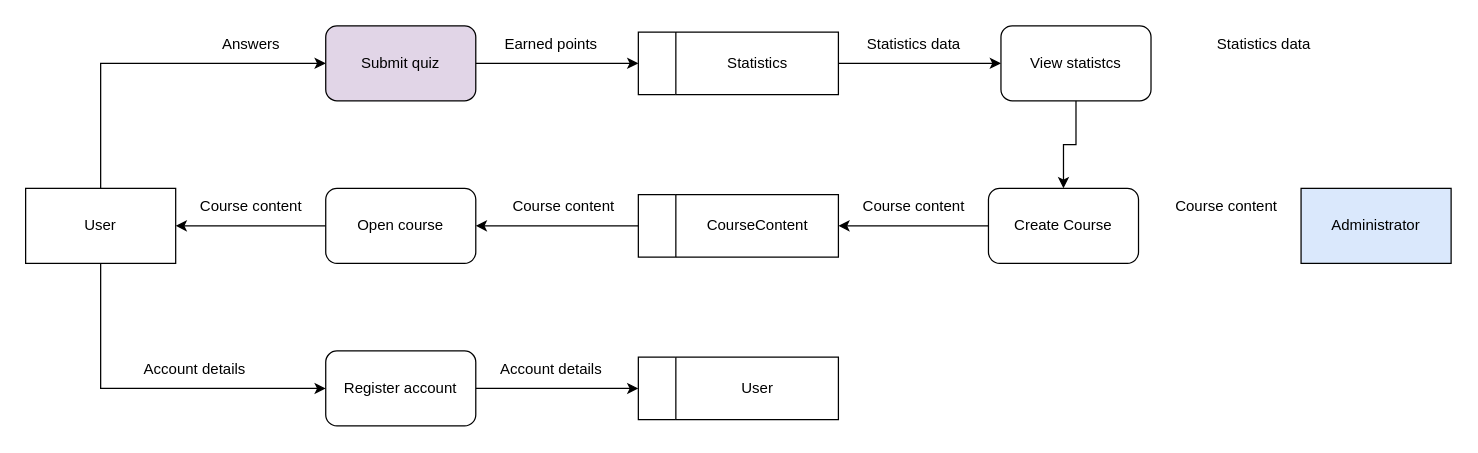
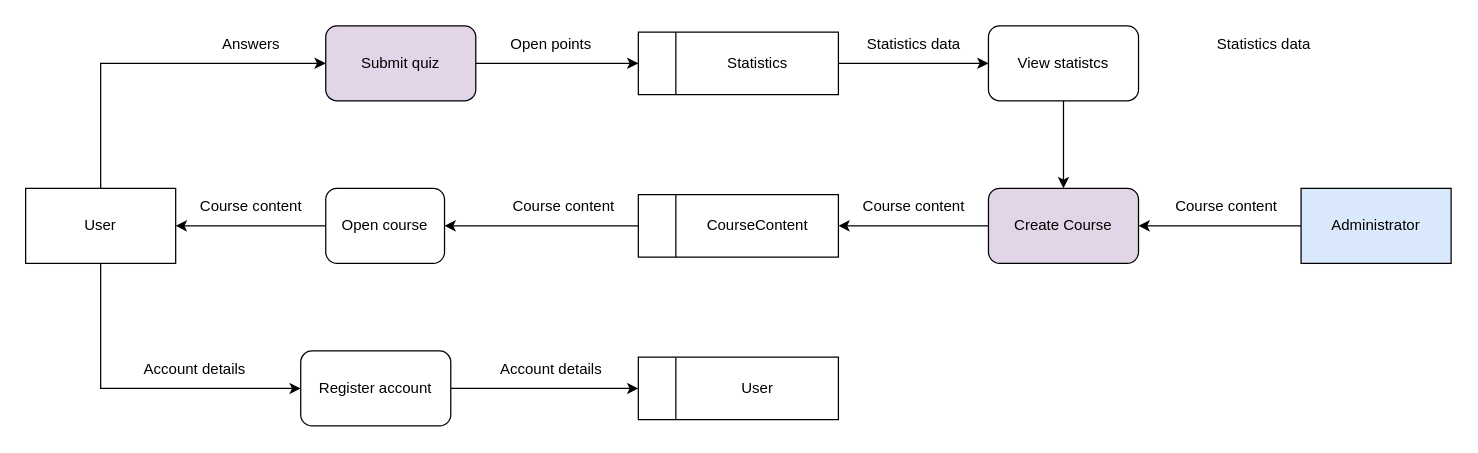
node "Earned points": label "Earned points" -> "Open points"
node "View statistcs": moved (1076, 63) -> (1063, 63)
node "Open course": size 150x75 -> 119x75
node "Create Course": fillcolor #ffffff -> #e1d5e7
edge "Administrator" -> "Create Course": added
node "Register account": moved (401, 388) -> (376, 388)
